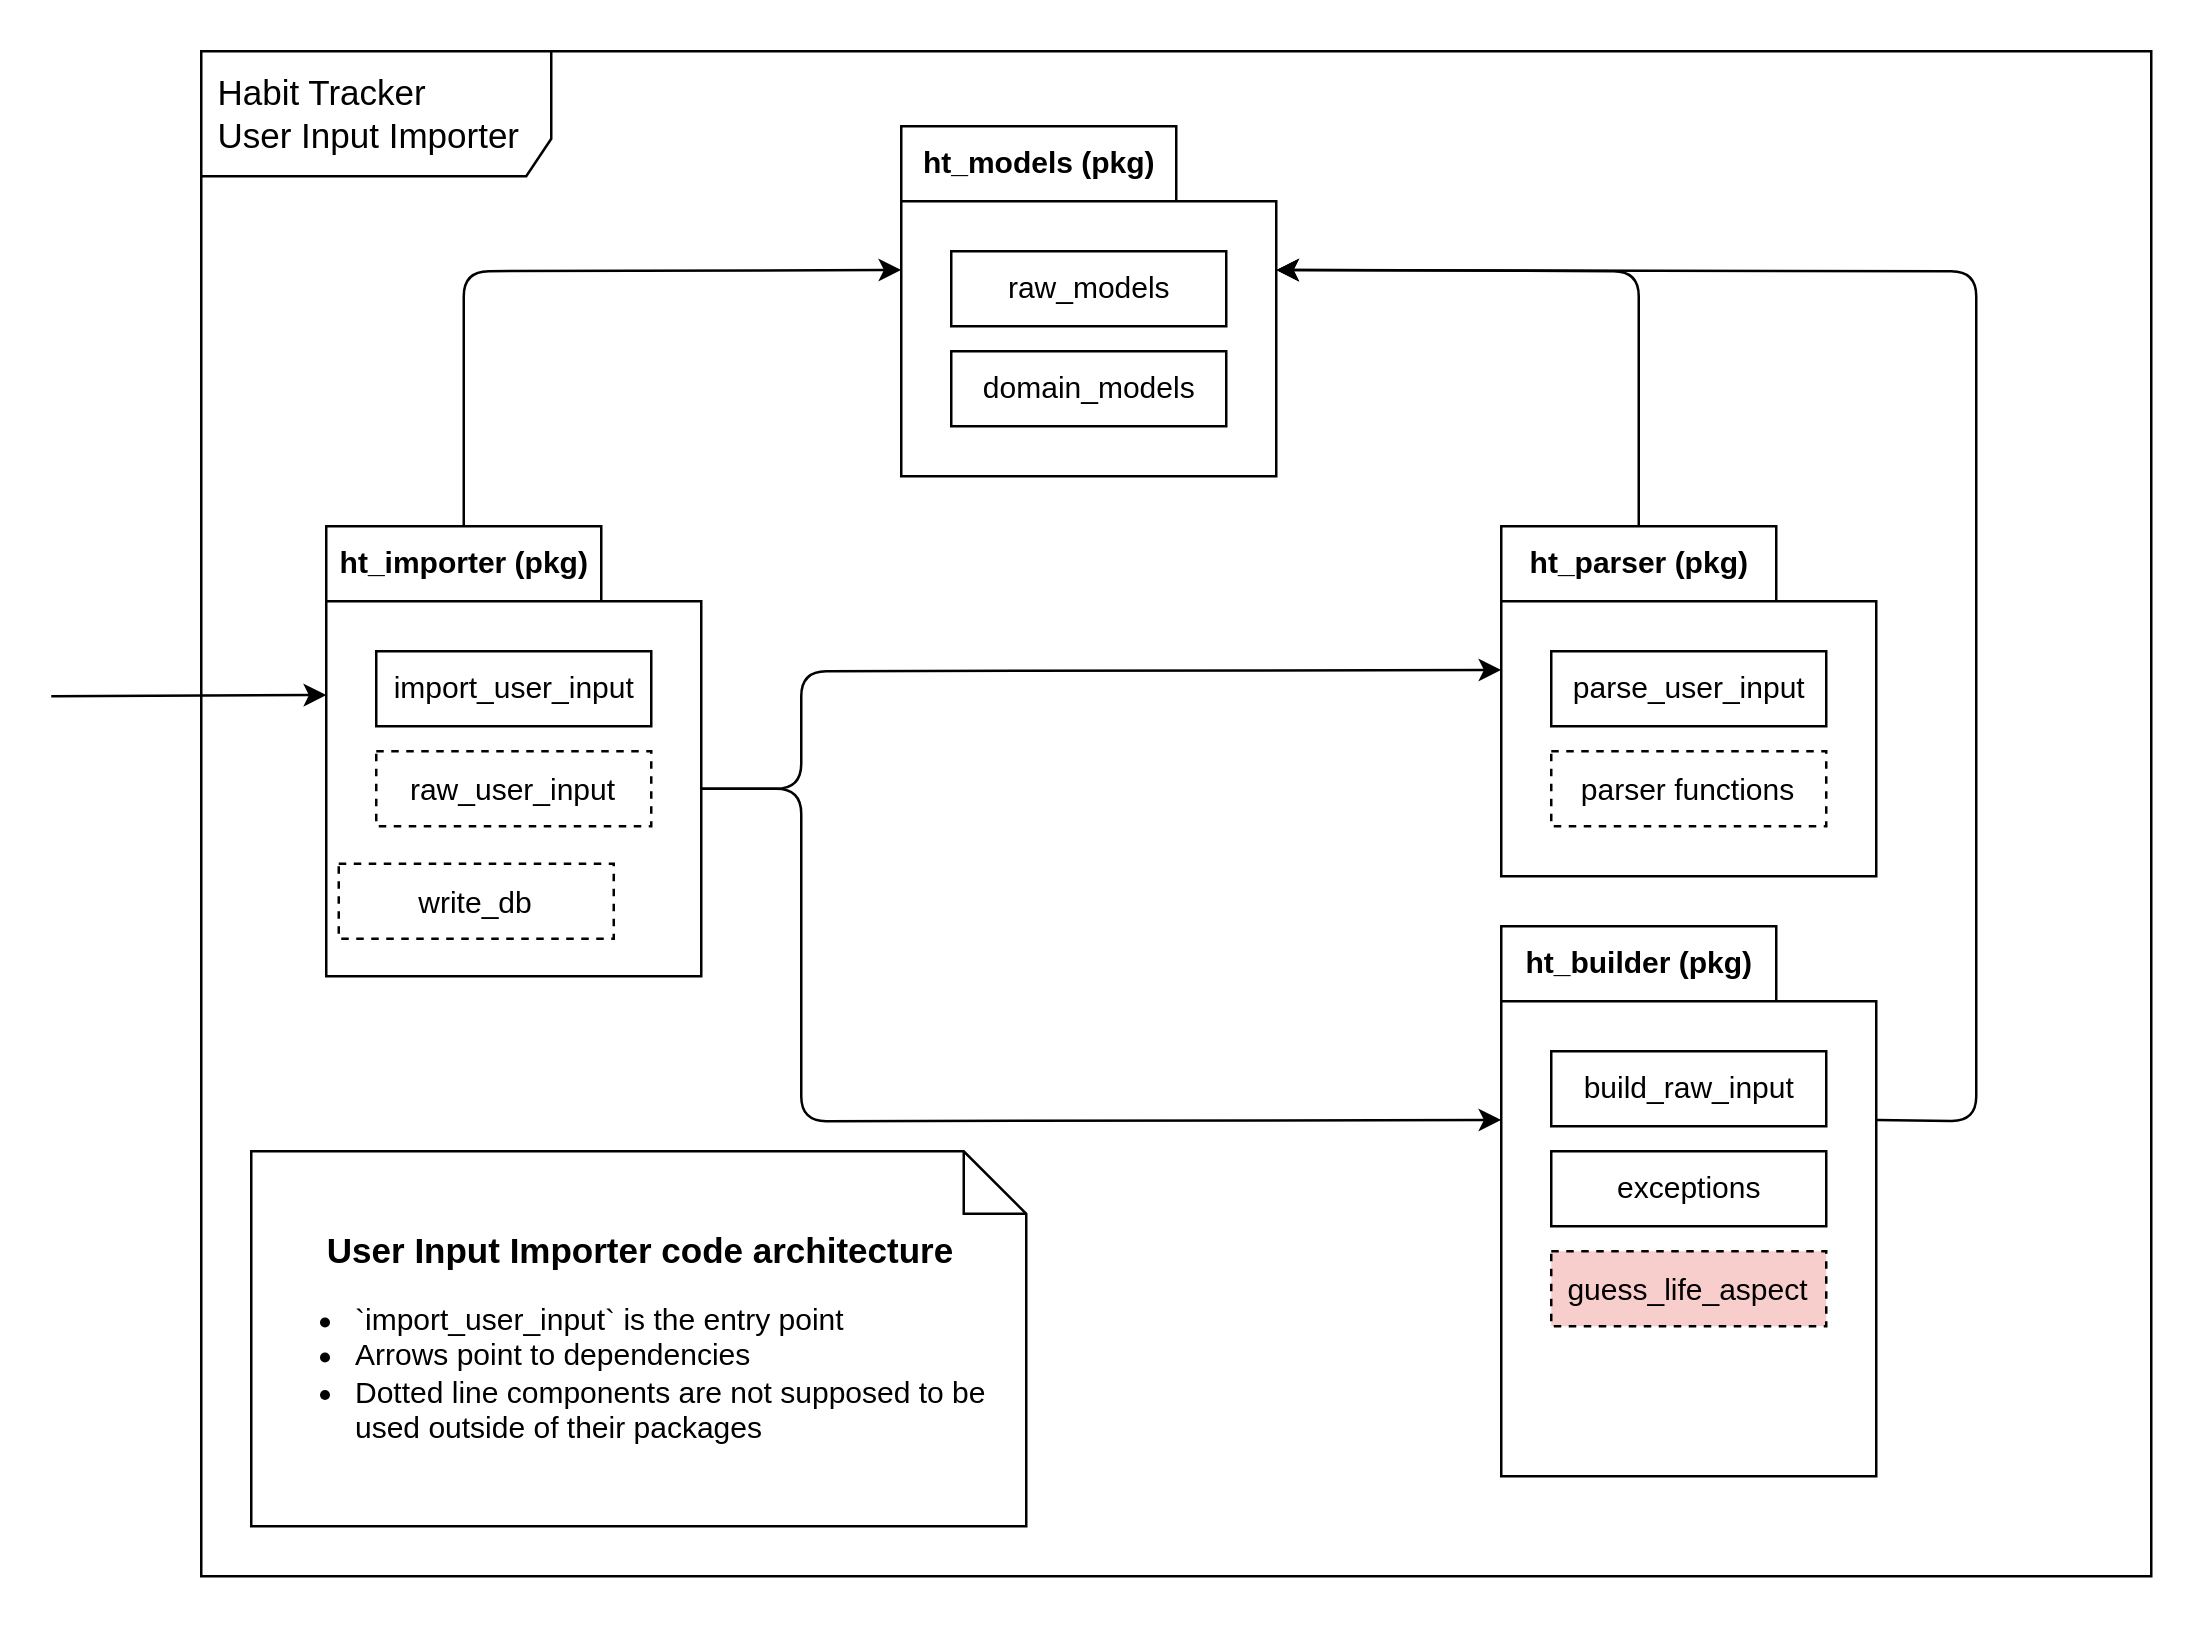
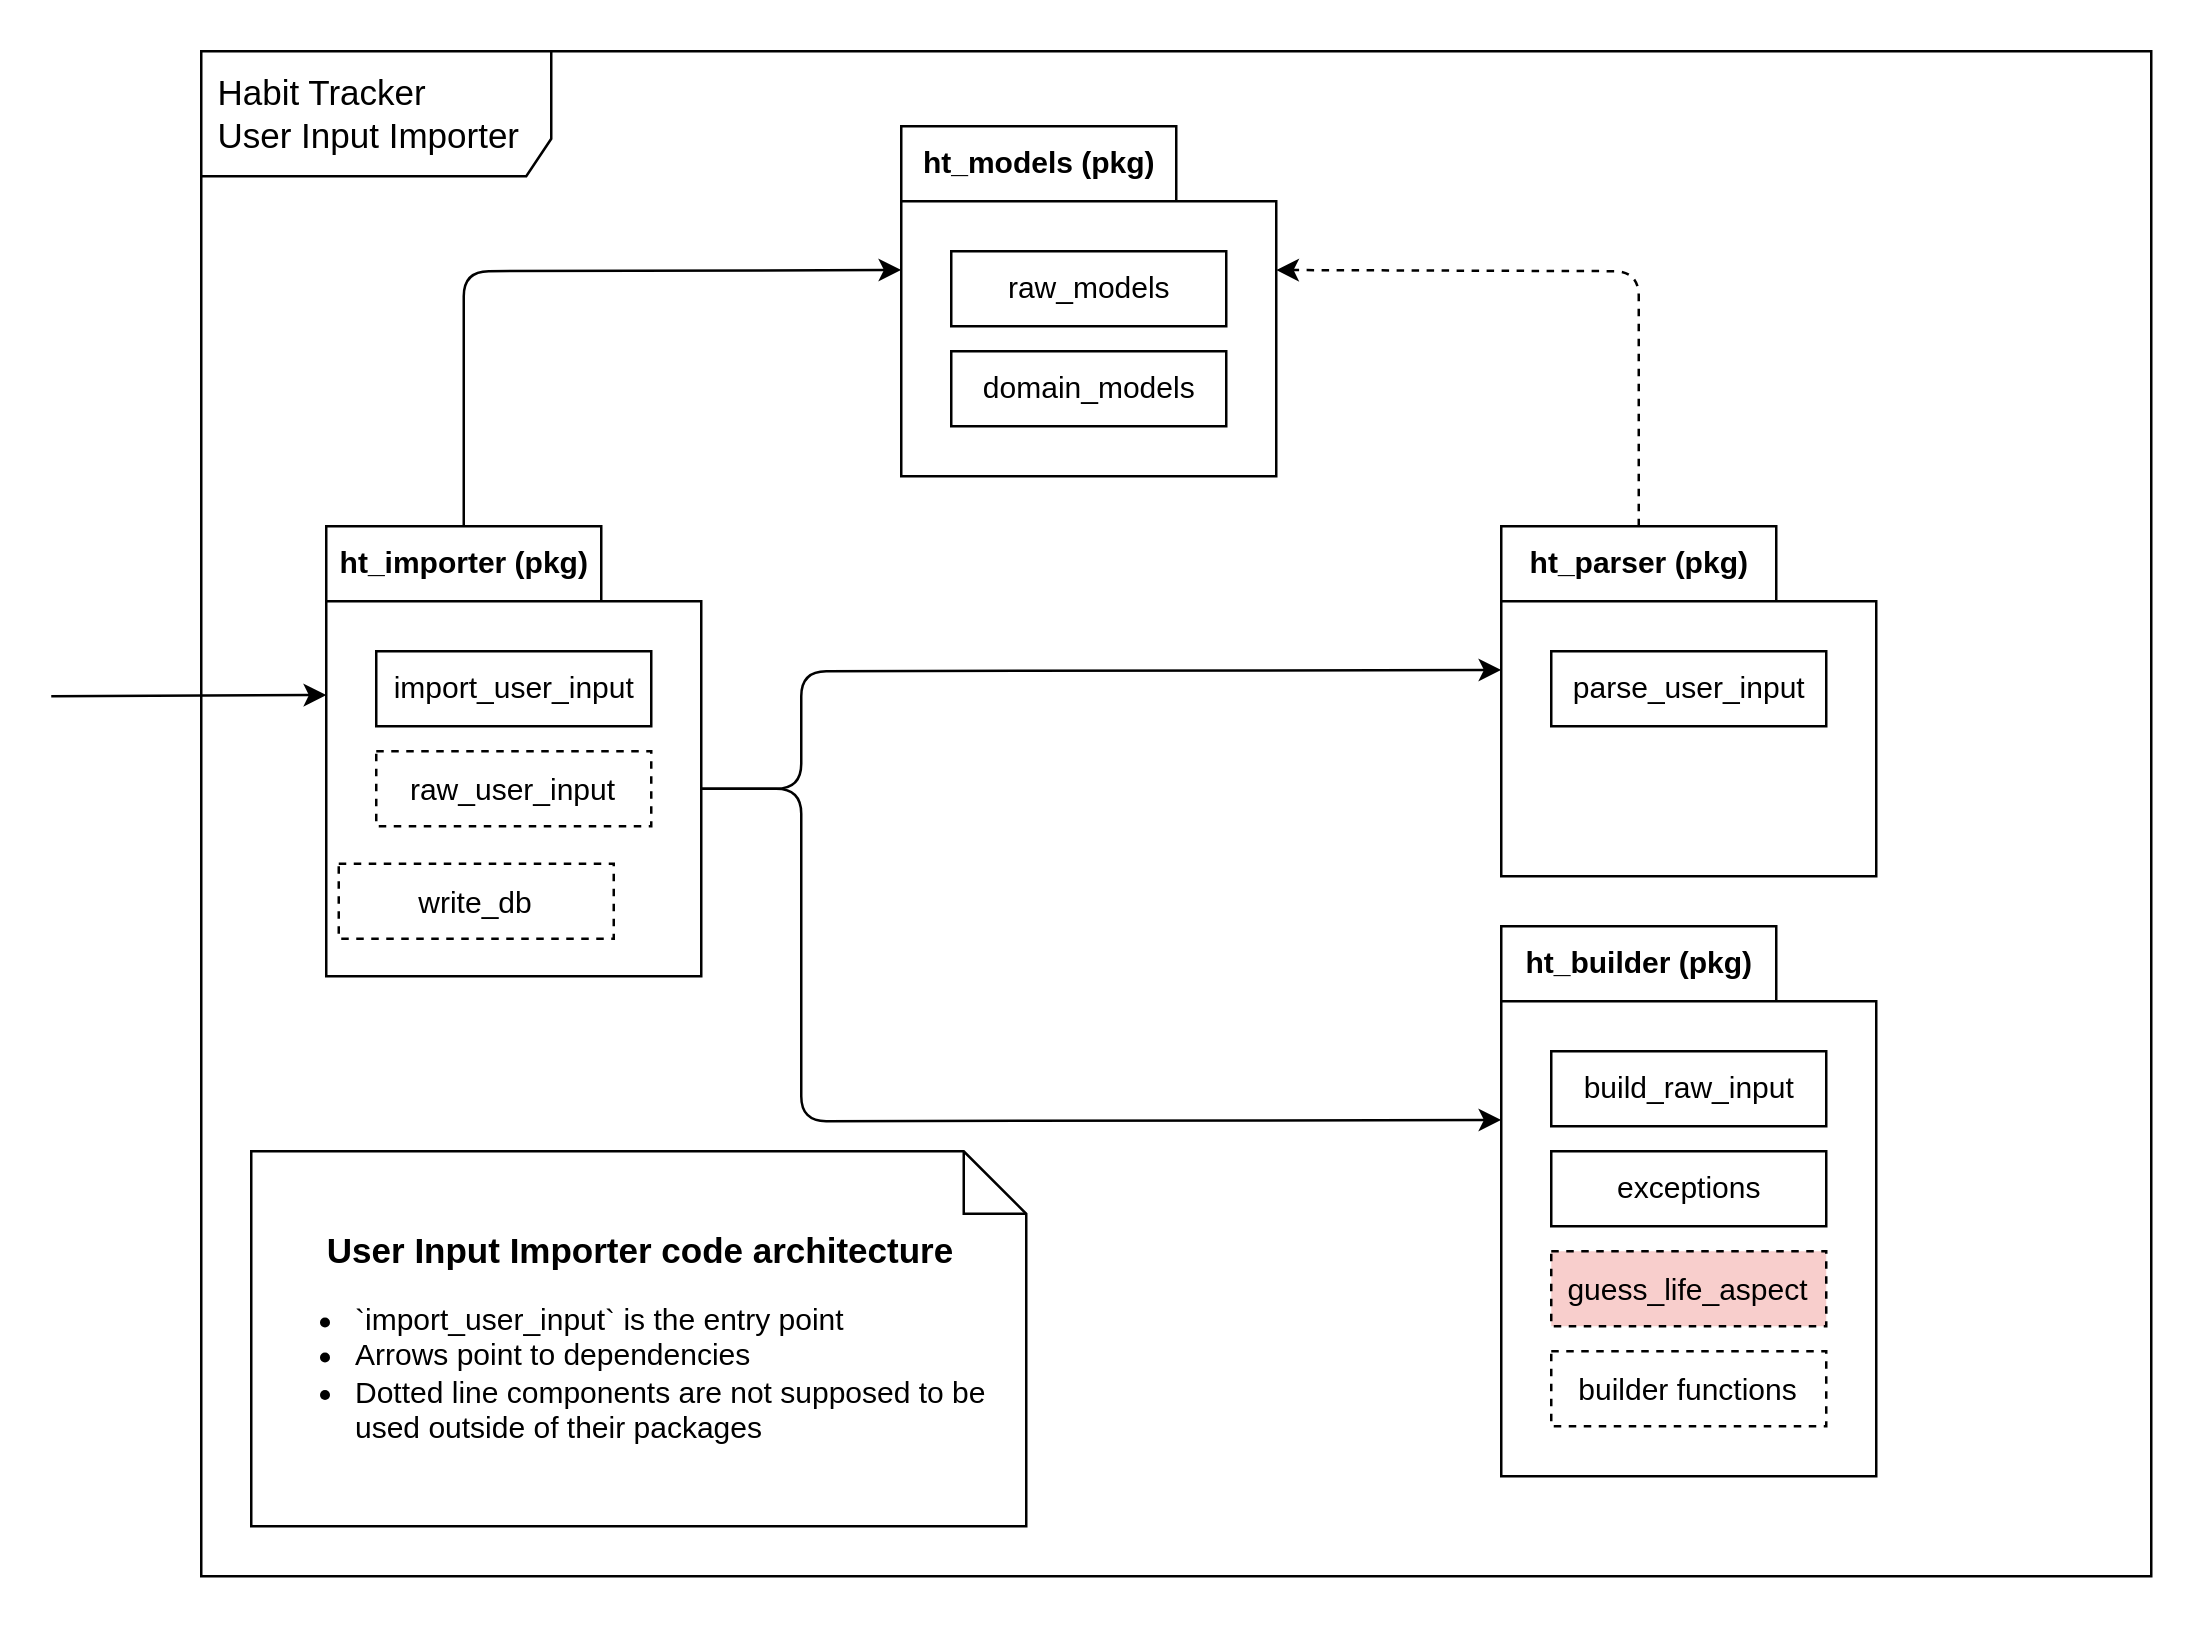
edge "ht_parser (pkg)" -> "ht_models (pkg)": style solid -> dashed
edge "ht_builder (pkg)" -> "ht_models (pkg)": removed
node "parser functions": removed
node "builder functions": added
